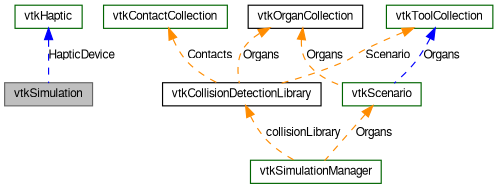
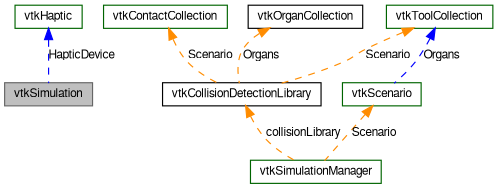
edge "vtkCollisionDetectionLibrary" -> "vtkContactCollection": label "Contacts" -> "Scenario"
edge "vtkScenario" -> "vtkOrganCollection": removed, label "Organs"
edge "vtkSimulationManager" -> "vtkScenario": label "Organs" -> "Scenario"
